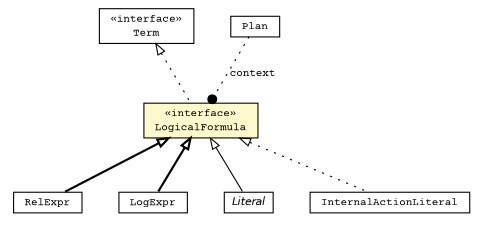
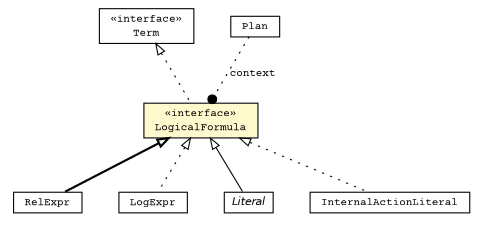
edge "LogExpr" -> "LogicalFormula": style bold -> dotted
